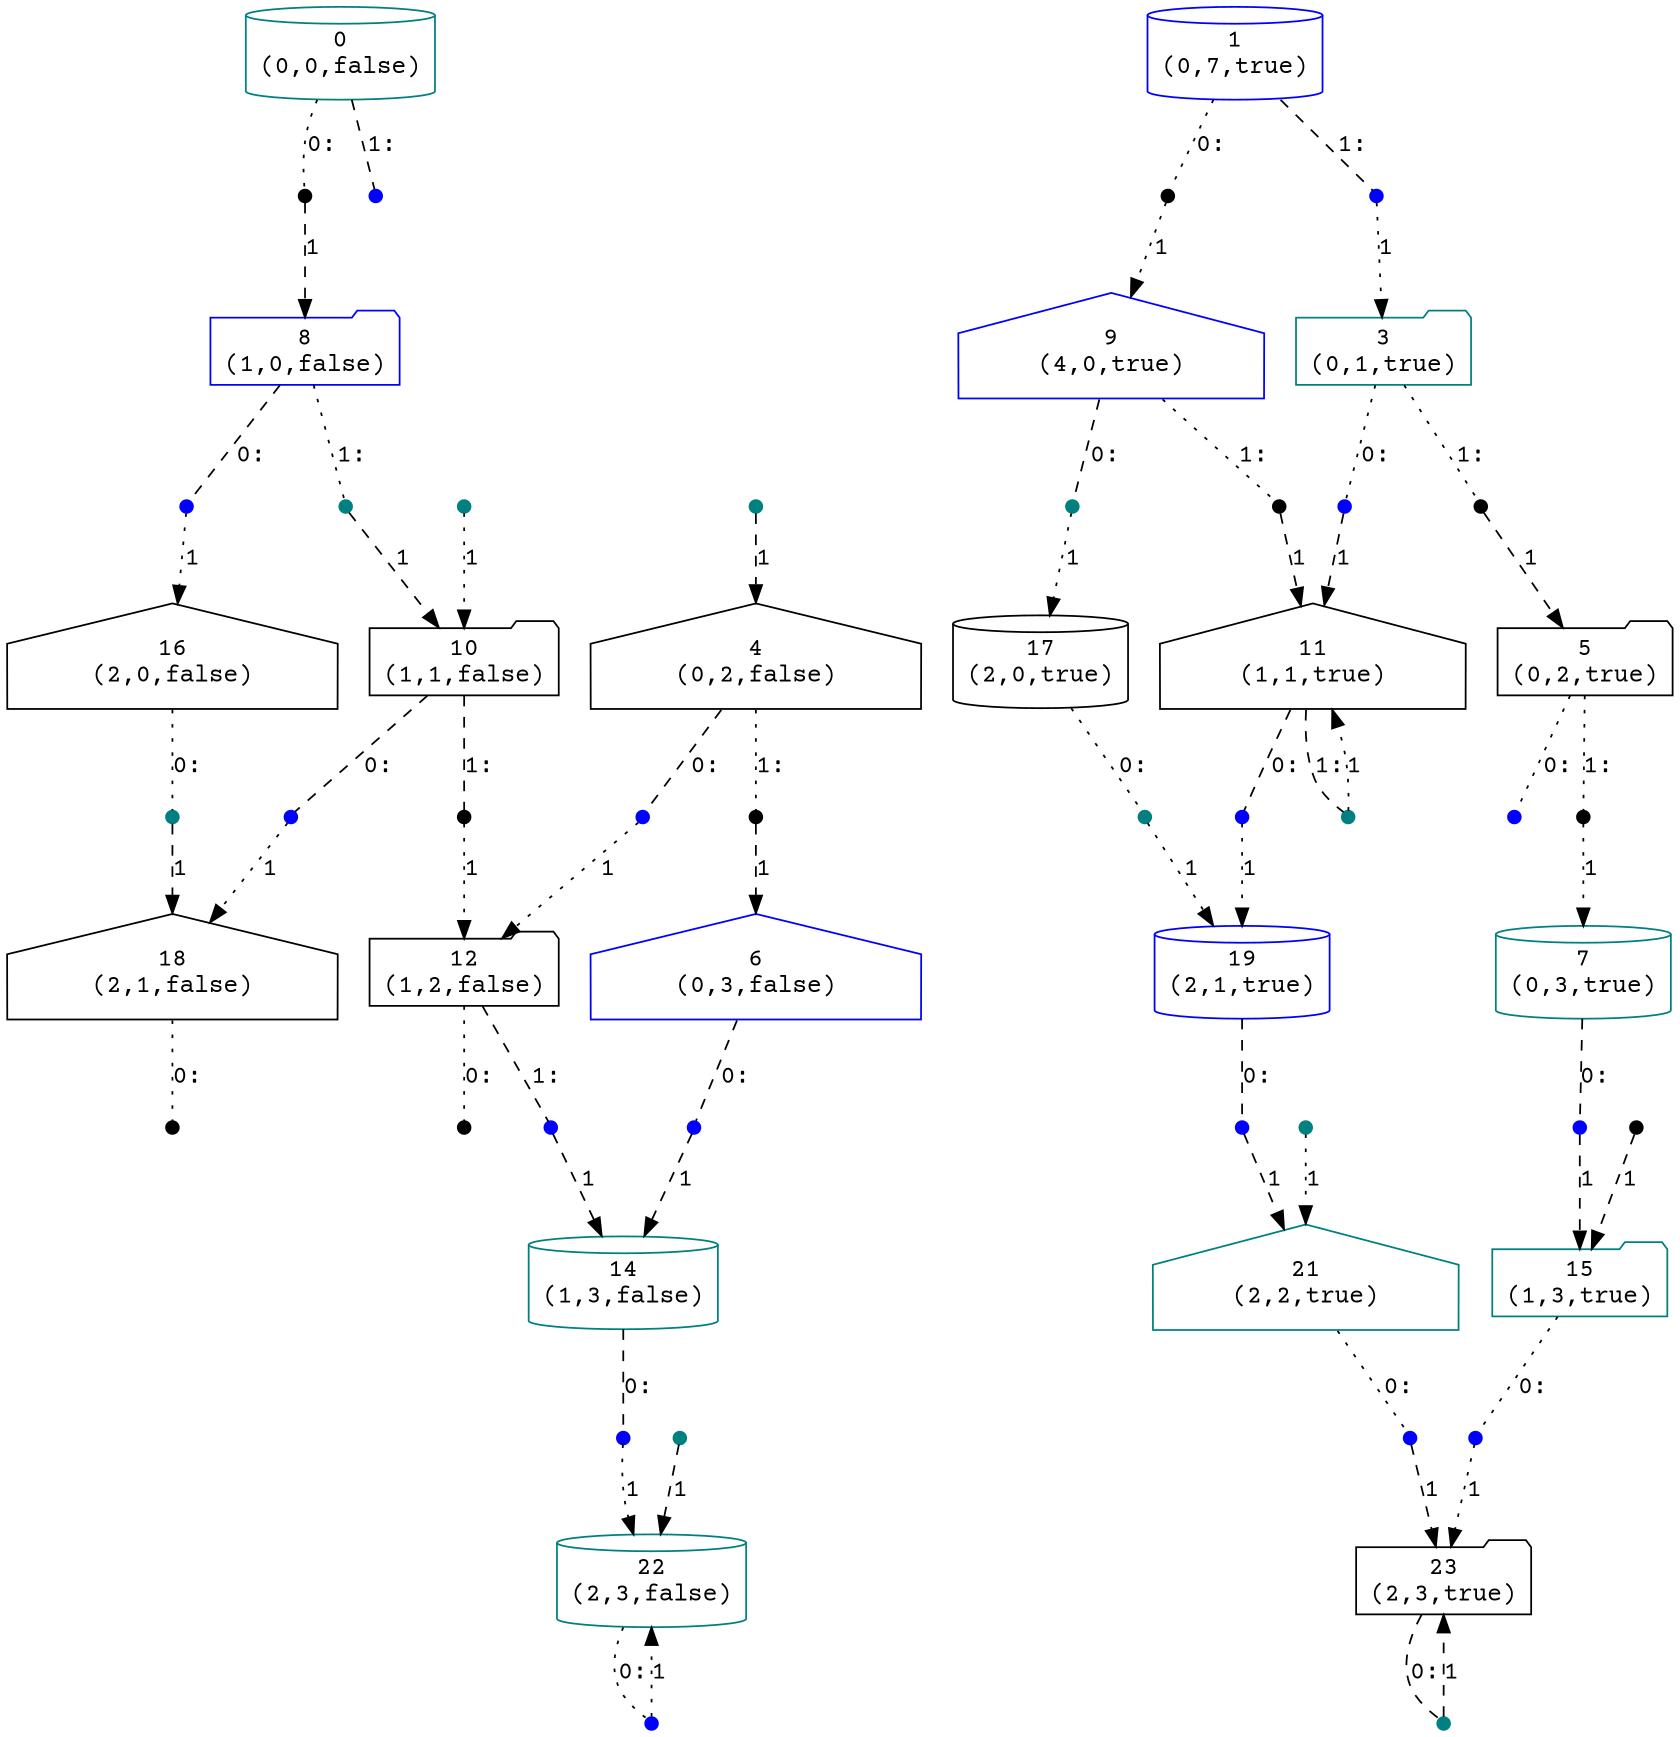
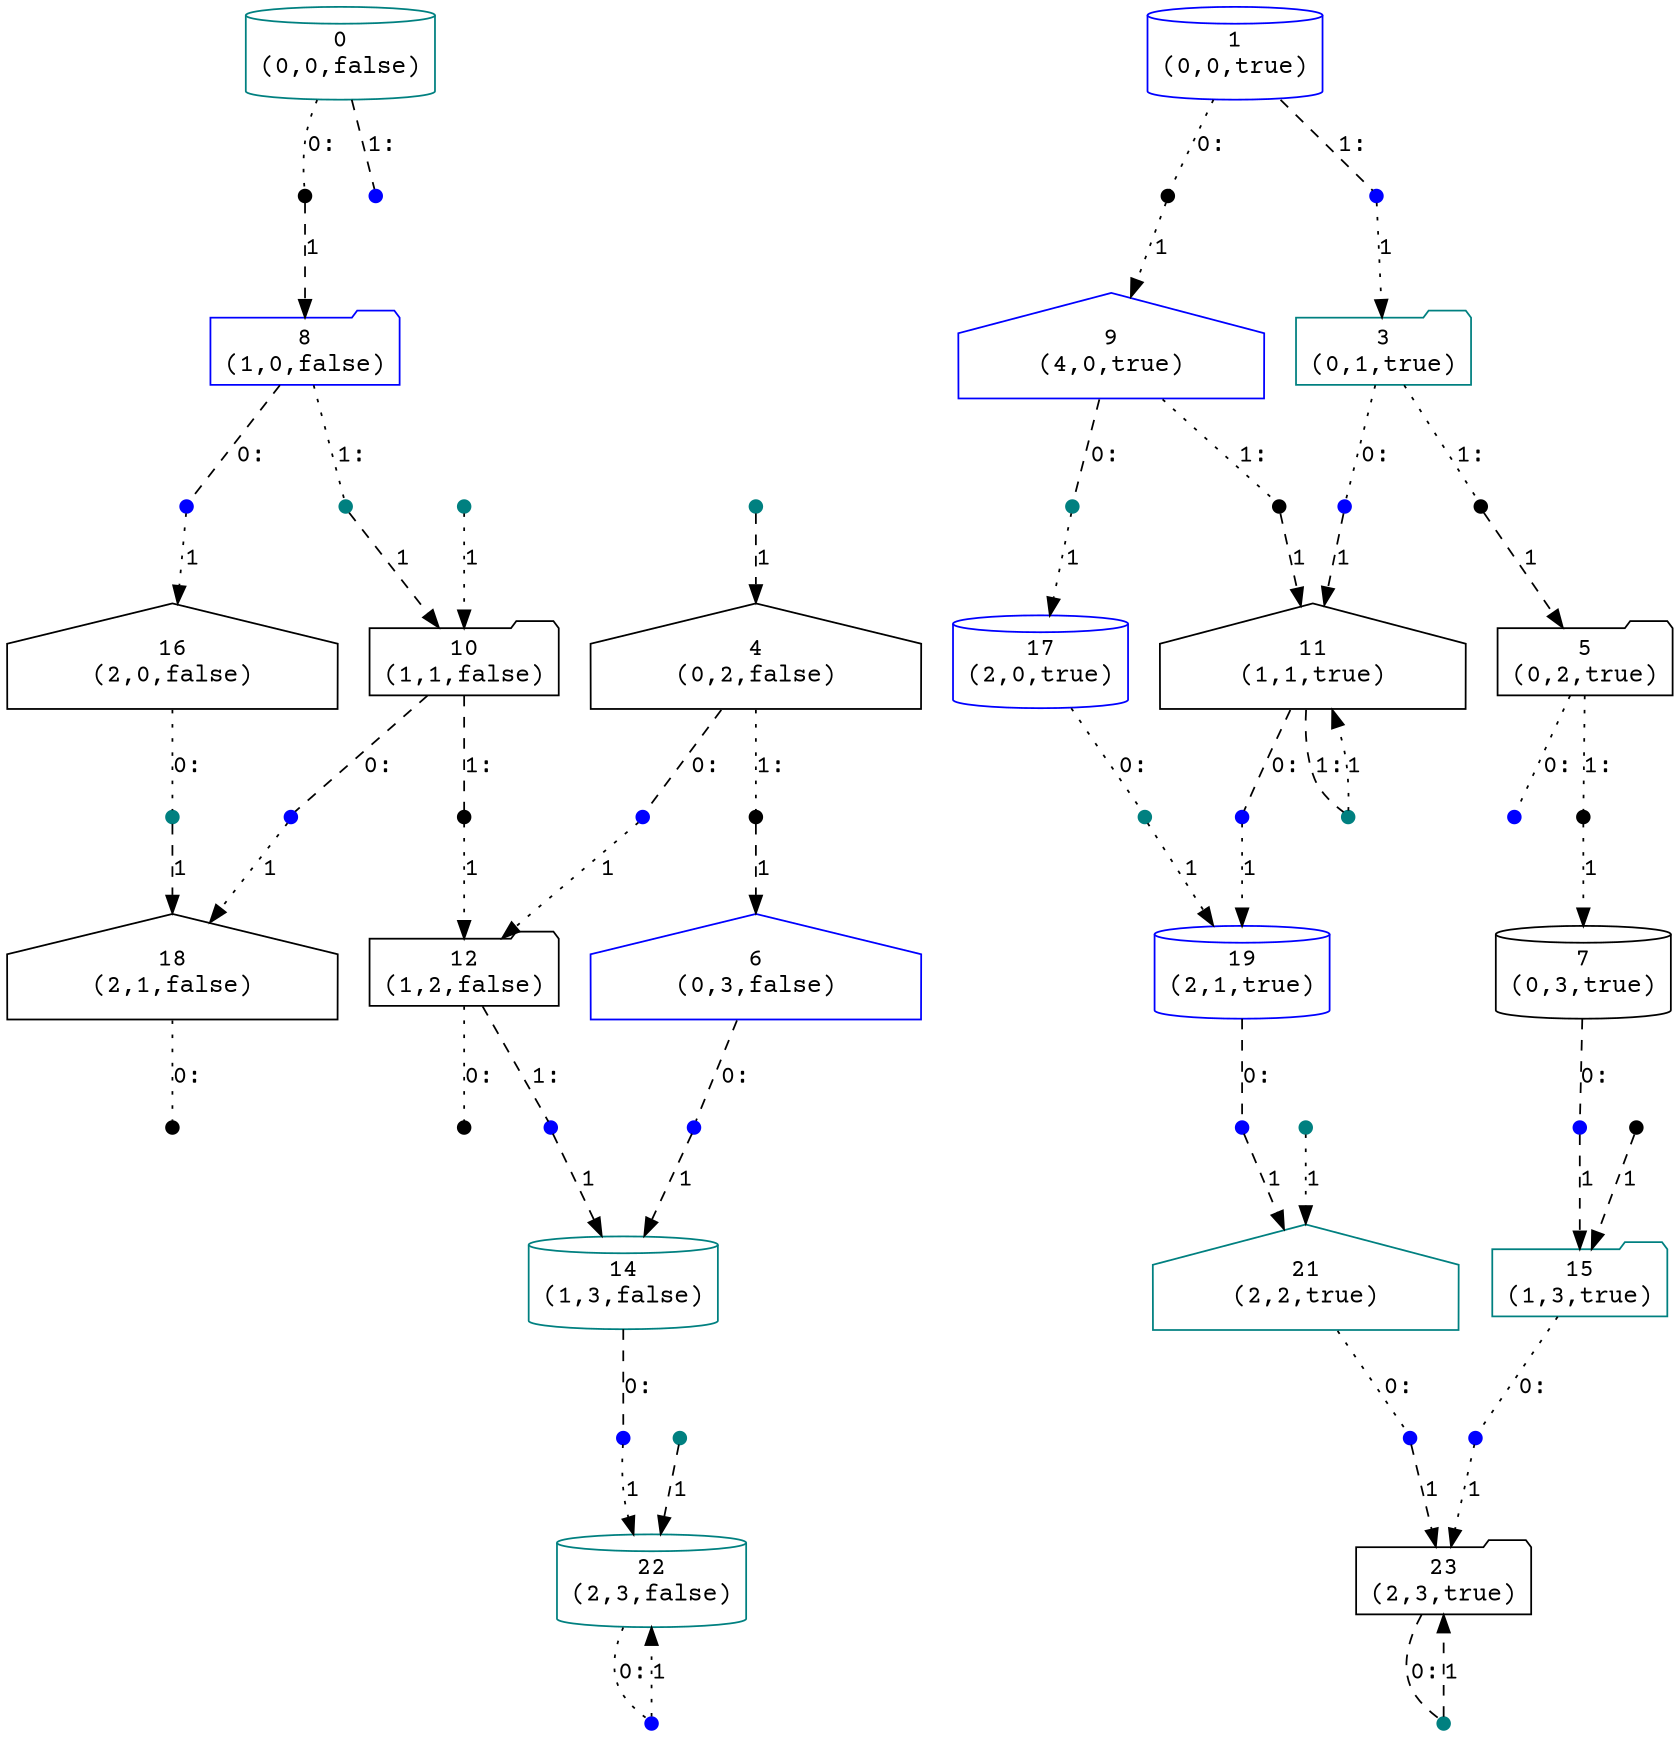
node "1 (0,7,true)": label "1 (0,7,true)" -> "1 (0,0,true)"
node "17 (2,0,true)": color black -> blue
node "7 (0,3,true)": color teal -> black
